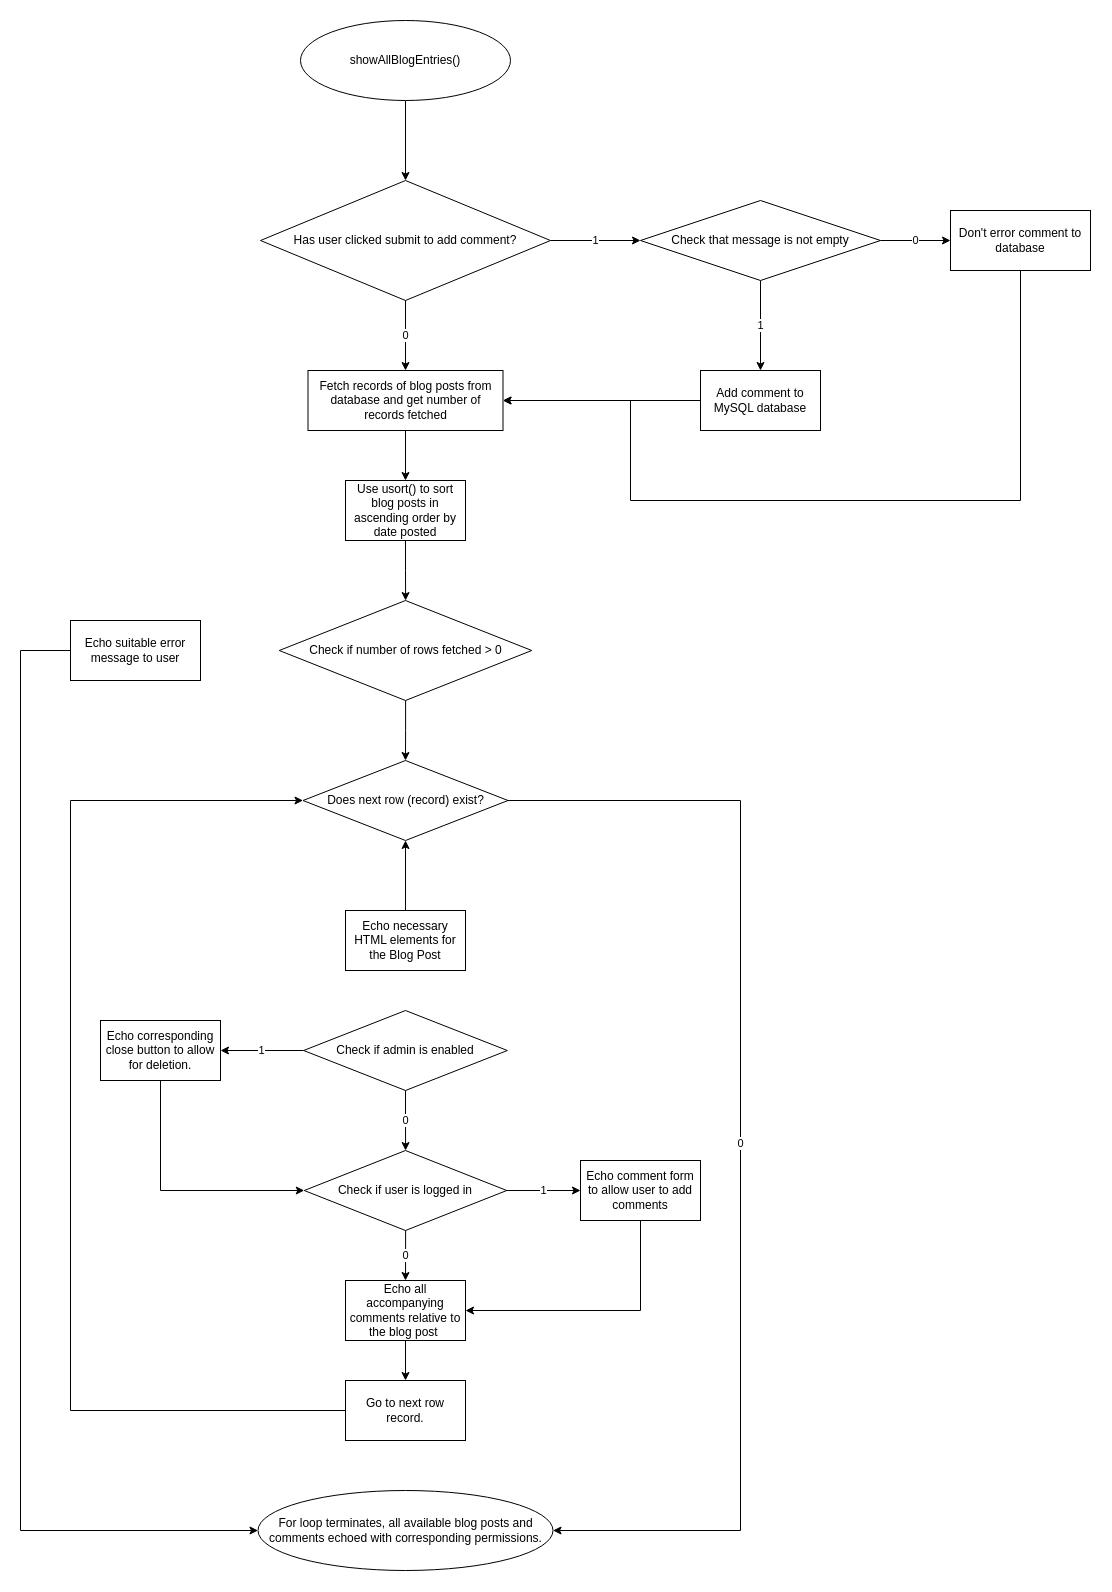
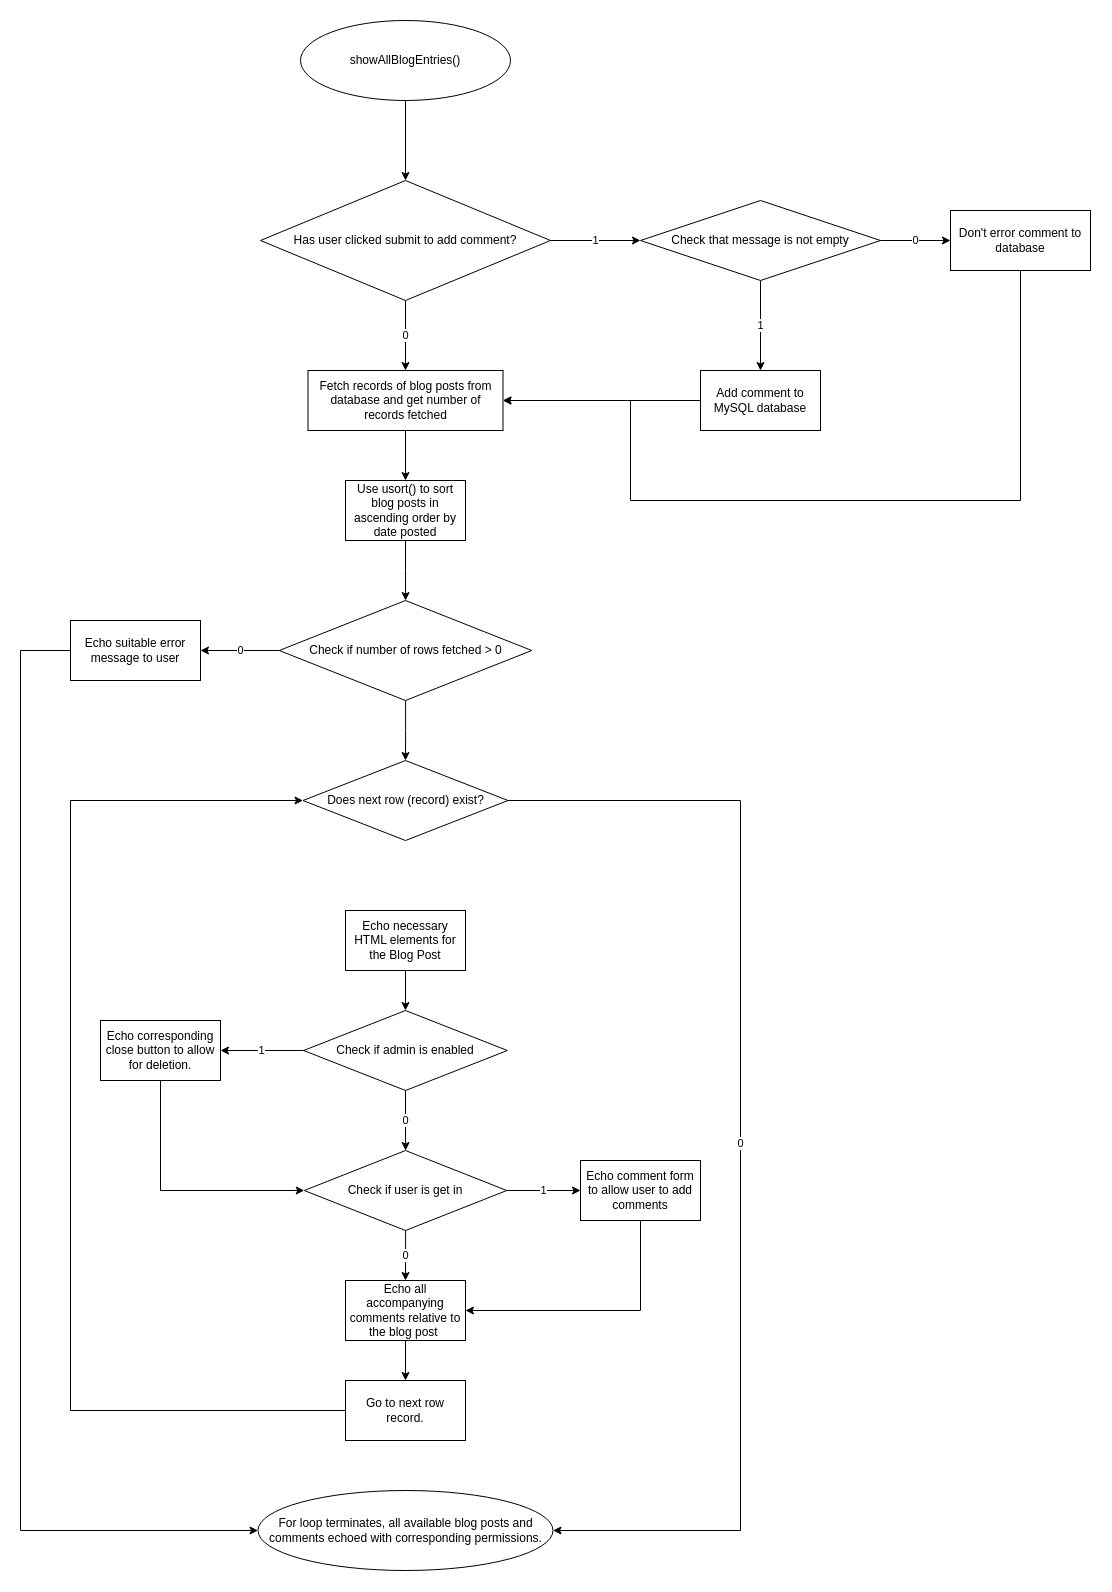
edge "Check if number of rows fetched > 0" -> "Echo suitable error message to user": added, label "0"
edge "Echo necessary HTML elements for the Blog Post" -> "Does next row (record) exist?": now "Echo necessary HTML elements for the Blog Post" -> "Check if admin is enabled"
node "Check if user is logged in": label "Check if user is logged in" -> "Check if user is get in"
